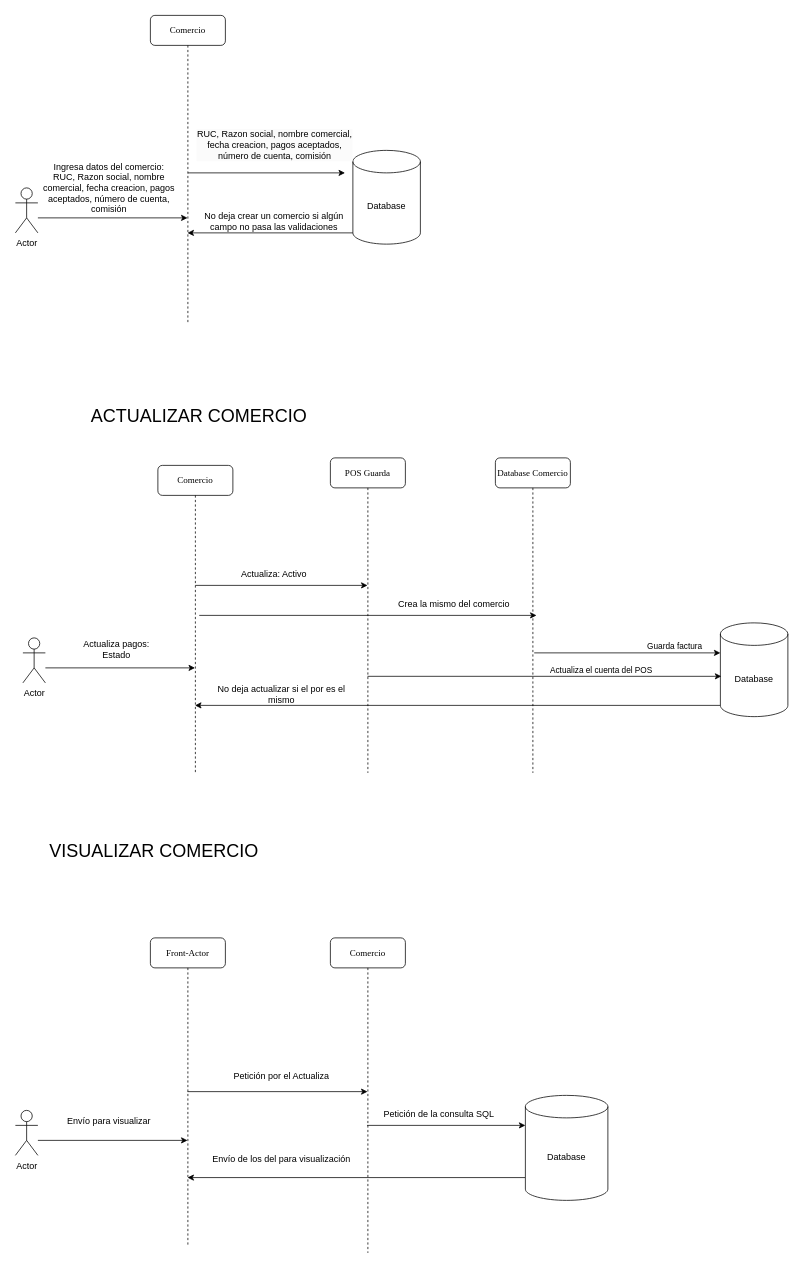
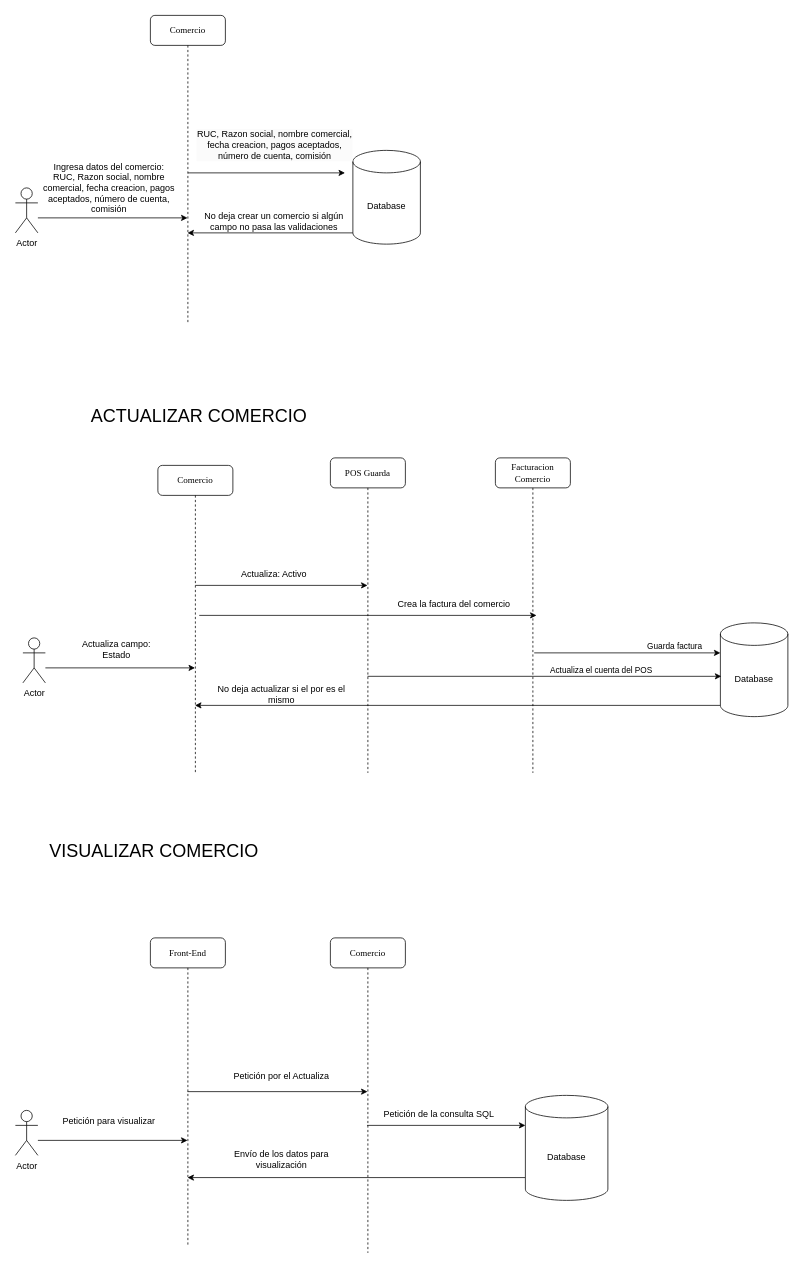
node "Database Comercio": label "Database Comercio" -> "Facturacion Comercio"
node "Crea la mismo del comercio": label "Crea la mismo del comercio" -> "Crea la factura del comercio"
node "Actualiza pagos: Estado": label "Actualiza pagos: Estado" -> "Actualiza campo: Estado"
node "Front-Actor": label "Front-Actor" -> "Front-End"
node "Envío para visualizar": label "Envío para visualizar" -> "Petición para visualizar"
node "Envío de los del para visualización": label "Envío de los del para visualización" -> "Envío de los datos para visualización"
